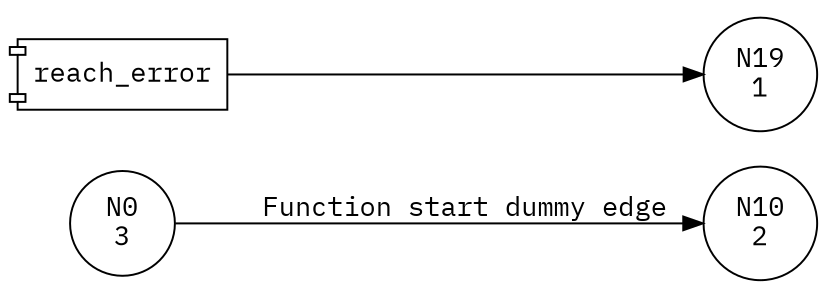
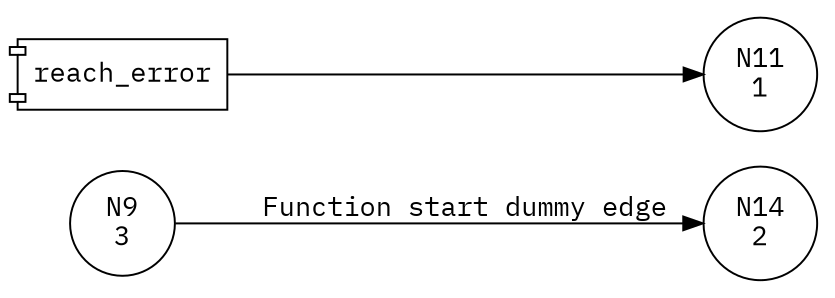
node "N19 1": label "N19 1" -> "N11 1"
node "N0 3": label "N0 3" -> "N9 3"
node "N10 2": label "N10 2" -> "N14 2"
